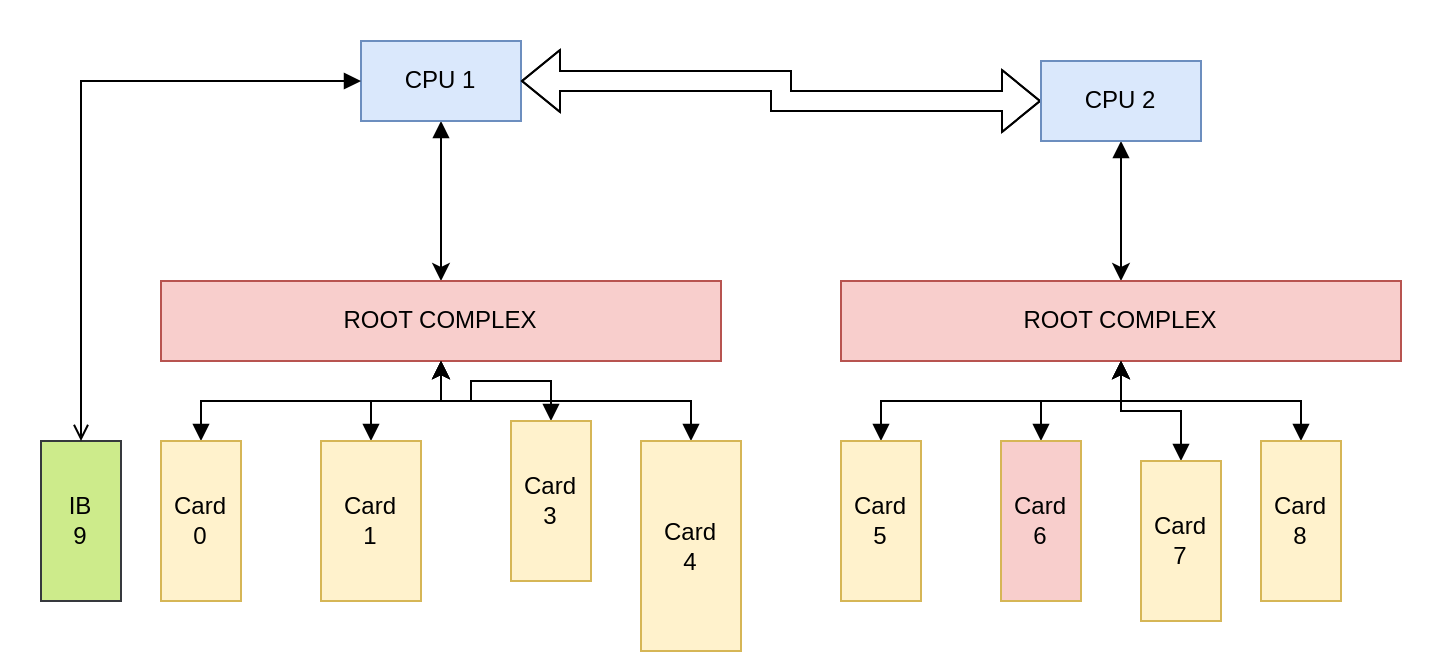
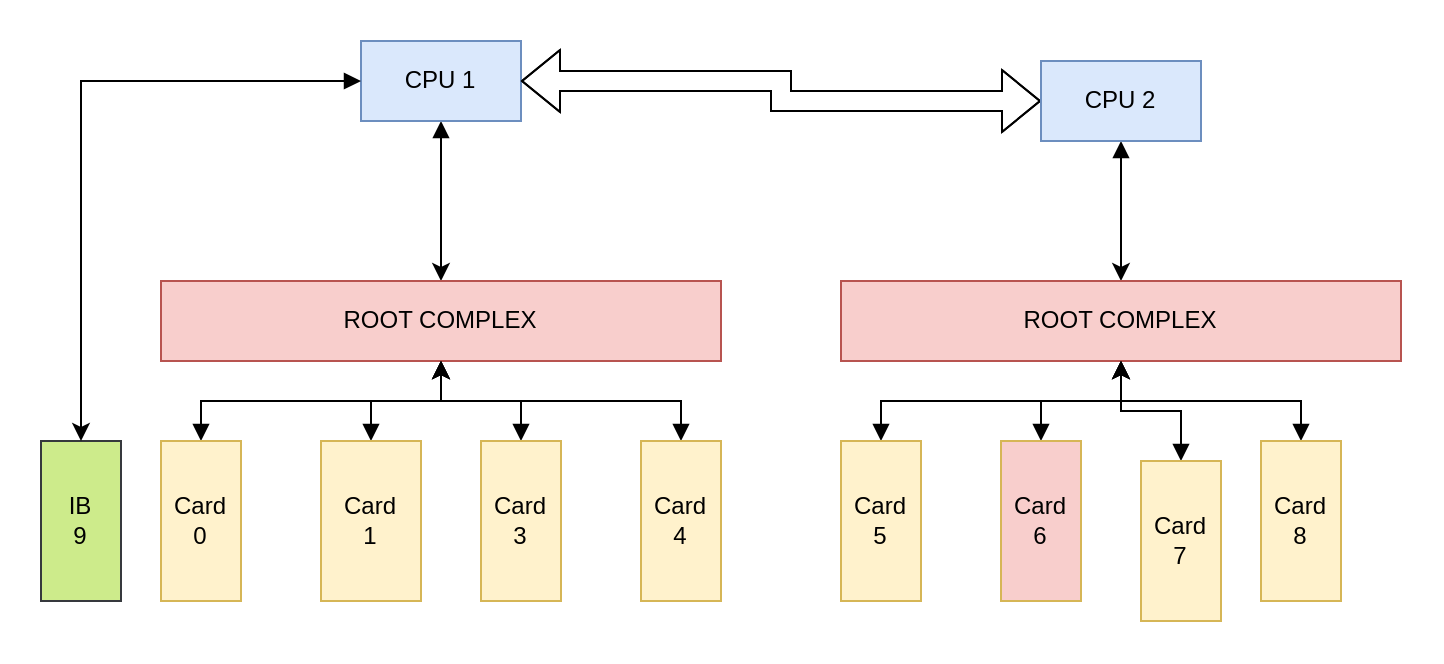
edge "CPU 1" -- "IB 9": arrowhead open -> classic
node "Card3": moved (551, 501) -> (521, 521)
node "Card4": size 100x210 -> 80x160
